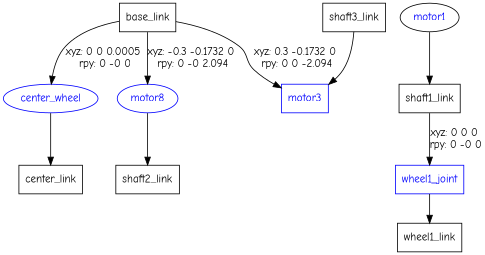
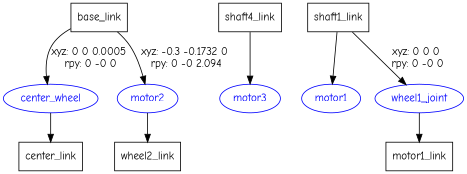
node "shaft3_link": label "shaft3_link" -> "shaft4_link"
node "motor1": color black -> blue
edge "base_link" -> "motor3": removed, label "xyz: 0.3 -0.1732 0 rpy: 0 0 -2.094"
edge "motor1" -> "shaft1_link": reversed
node "motor8": label "motor8" -> "motor2"
node "motor3": shape box -> ellipse
node "shaft2_link": label "shaft2_link" -> "wheel2_link"
node "wheel1_joint": shape box -> ellipse
node "wheel1_link": label "wheel1_link" -> "motor1_link"
